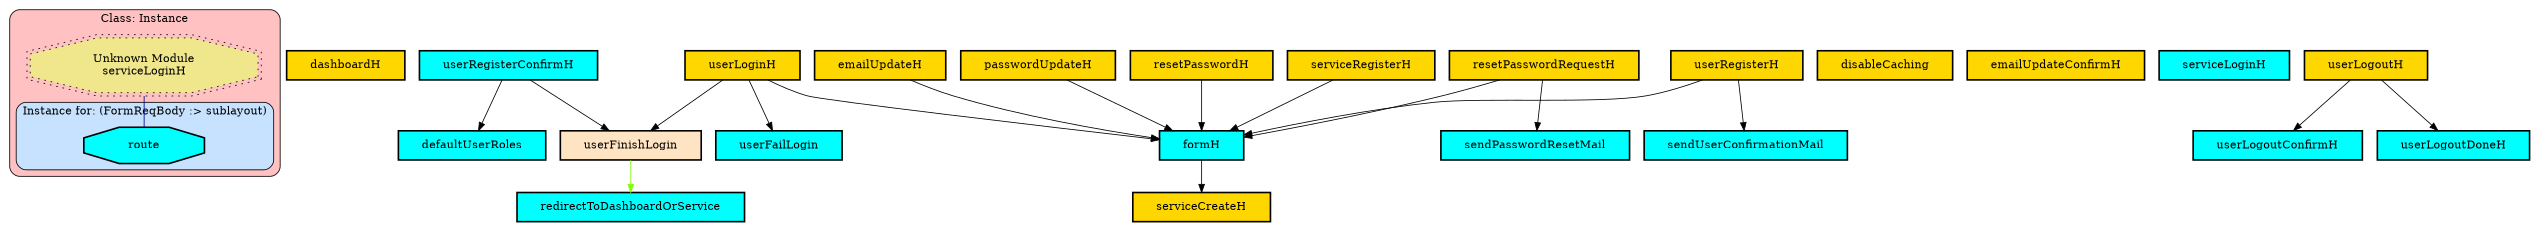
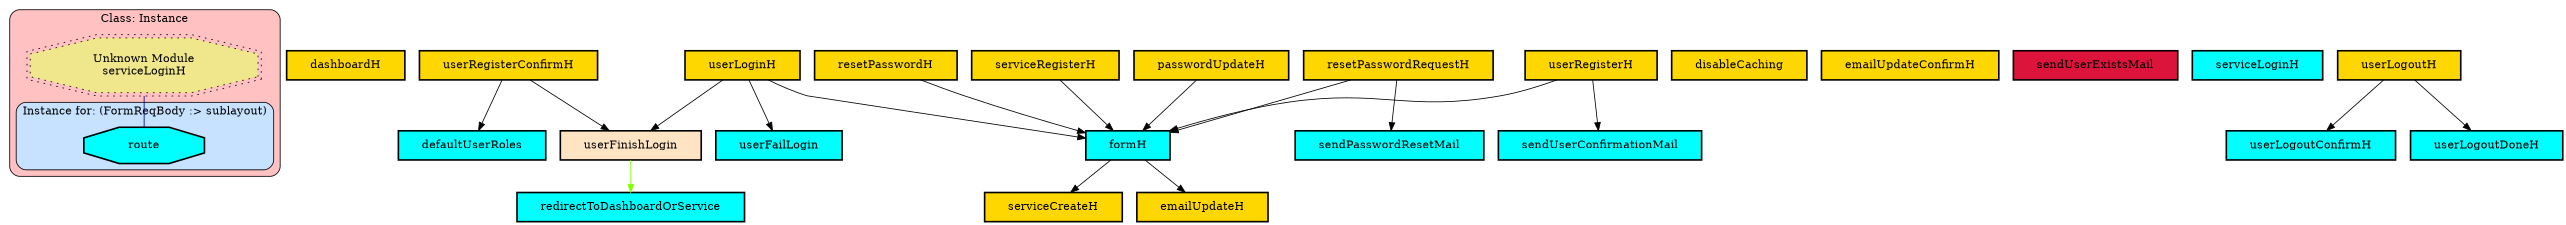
node "userRegisterConfirmH": fillcolor cyan -> gold
node "sendUserExistsMail": added
edge "emailUpdateH" -> "formH": reversed
